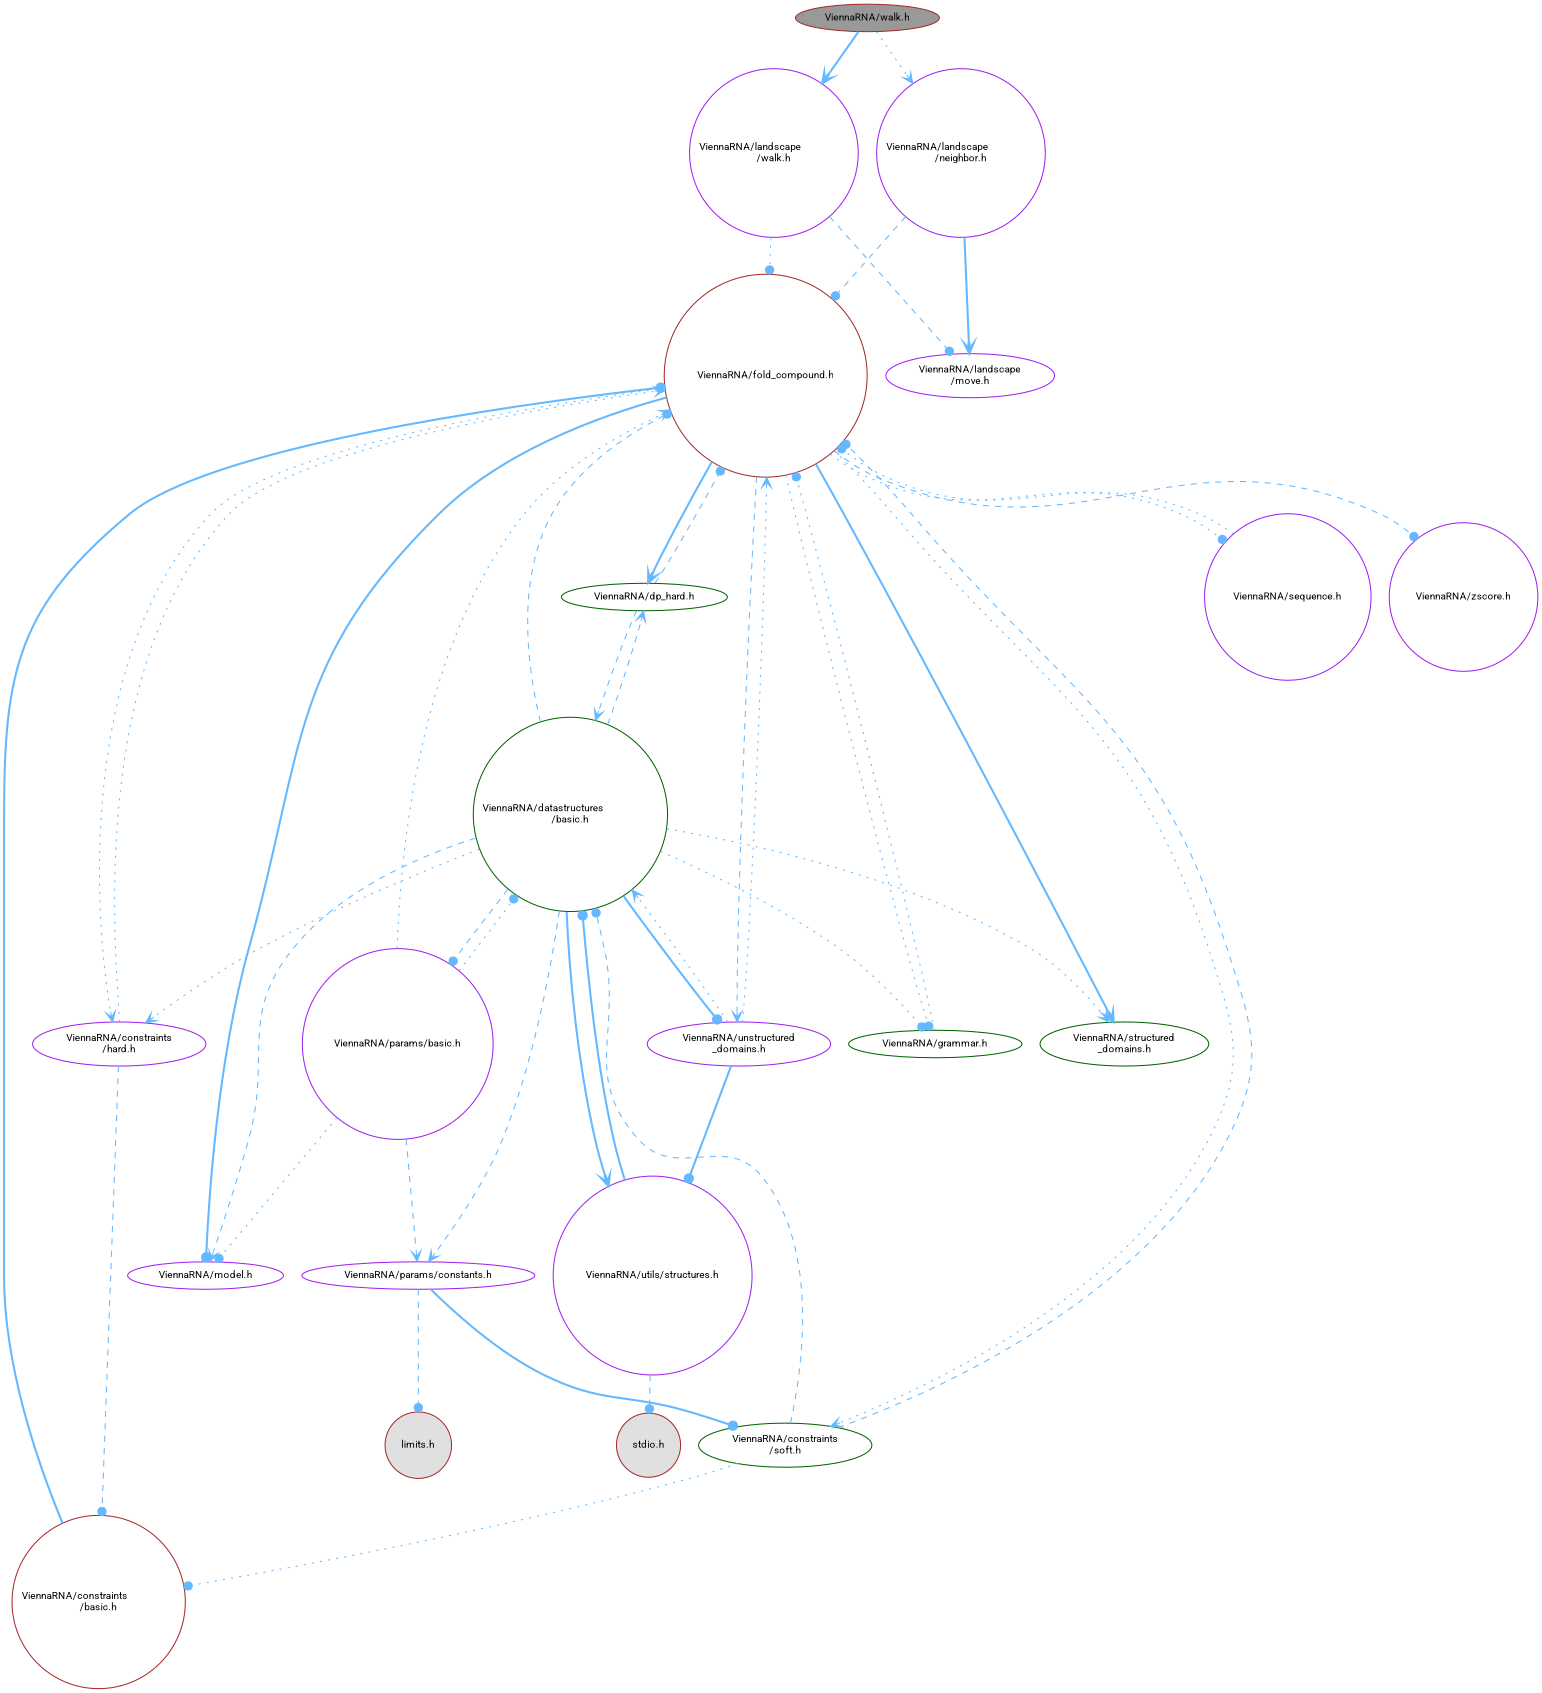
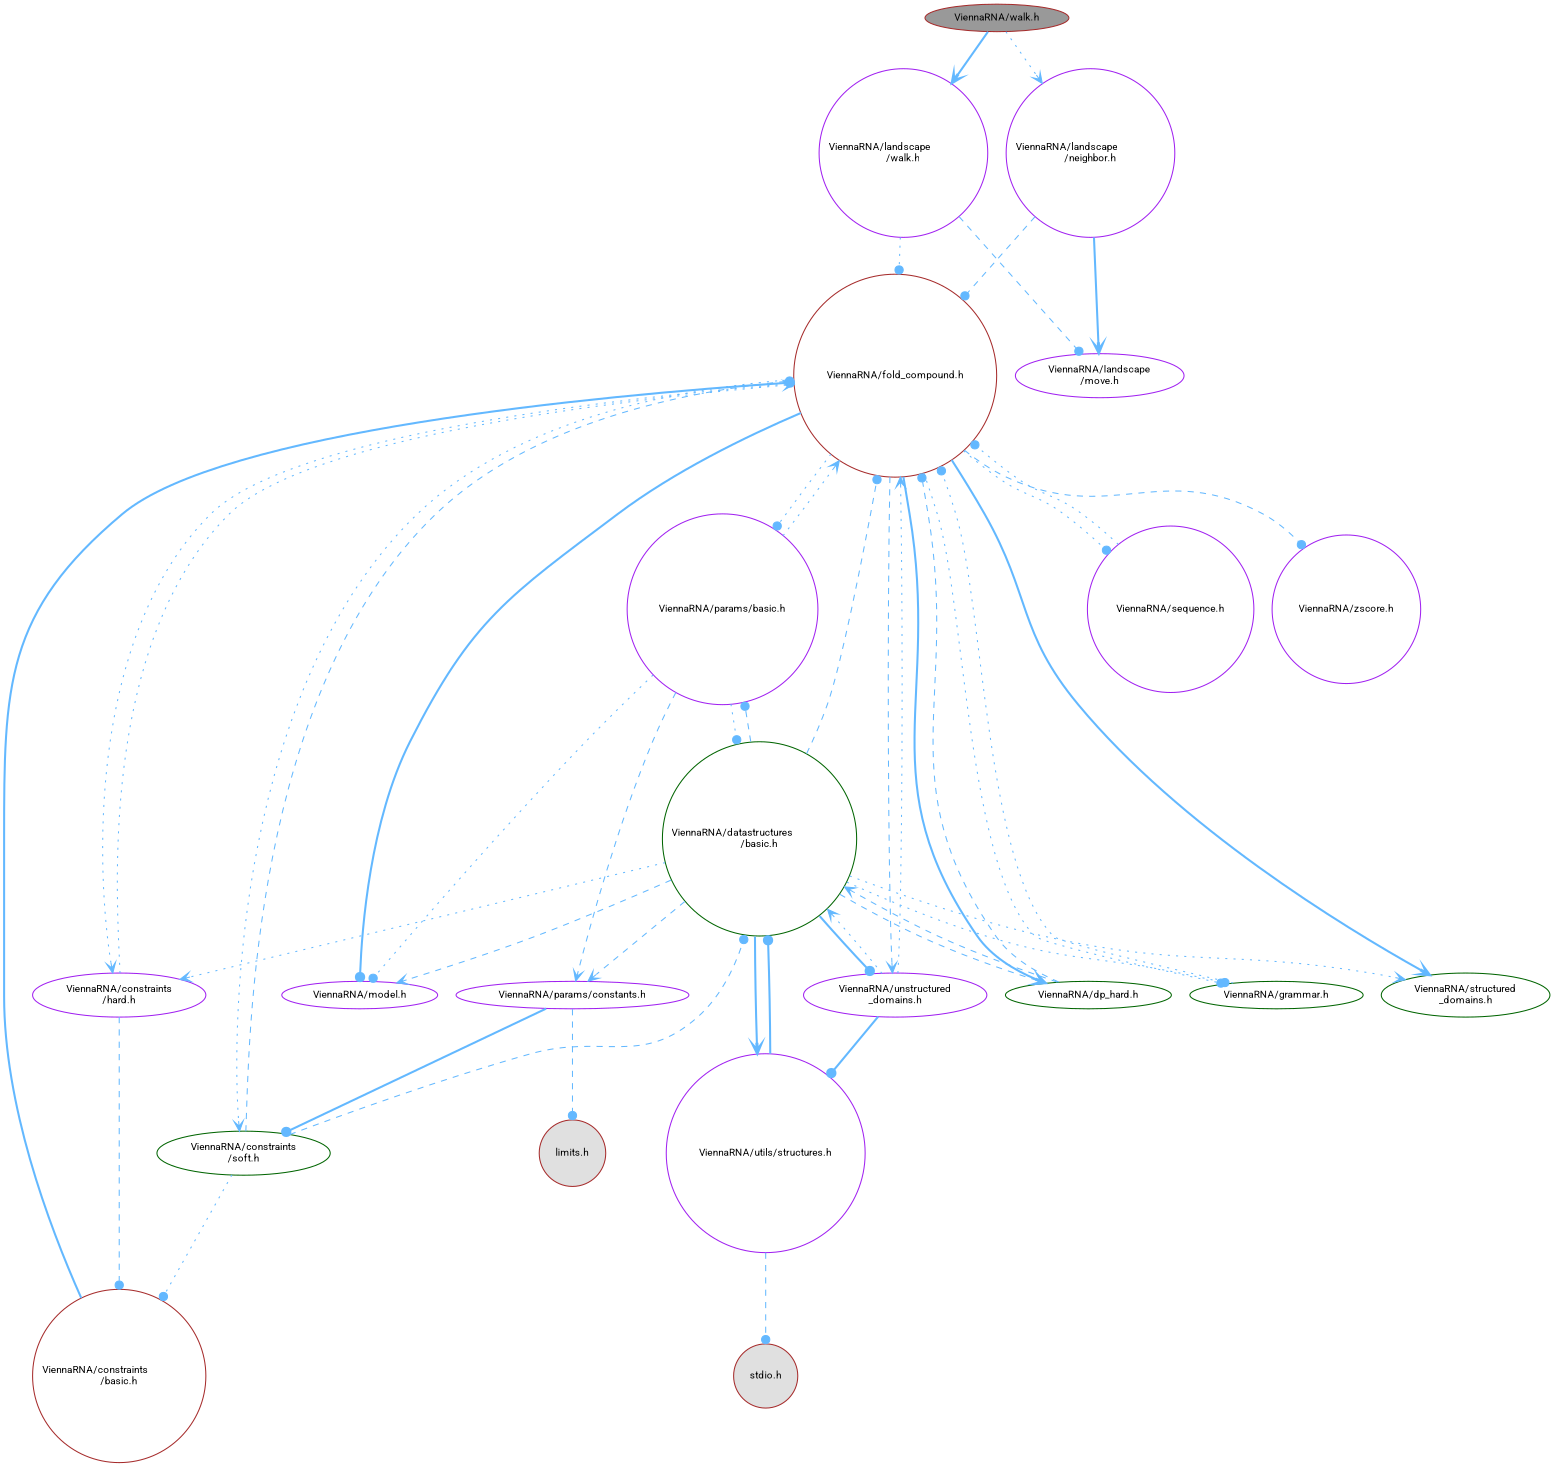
edge "ViennaRNA/fold_compound.h" -> "ViennaRNA/params/basic.h": added
